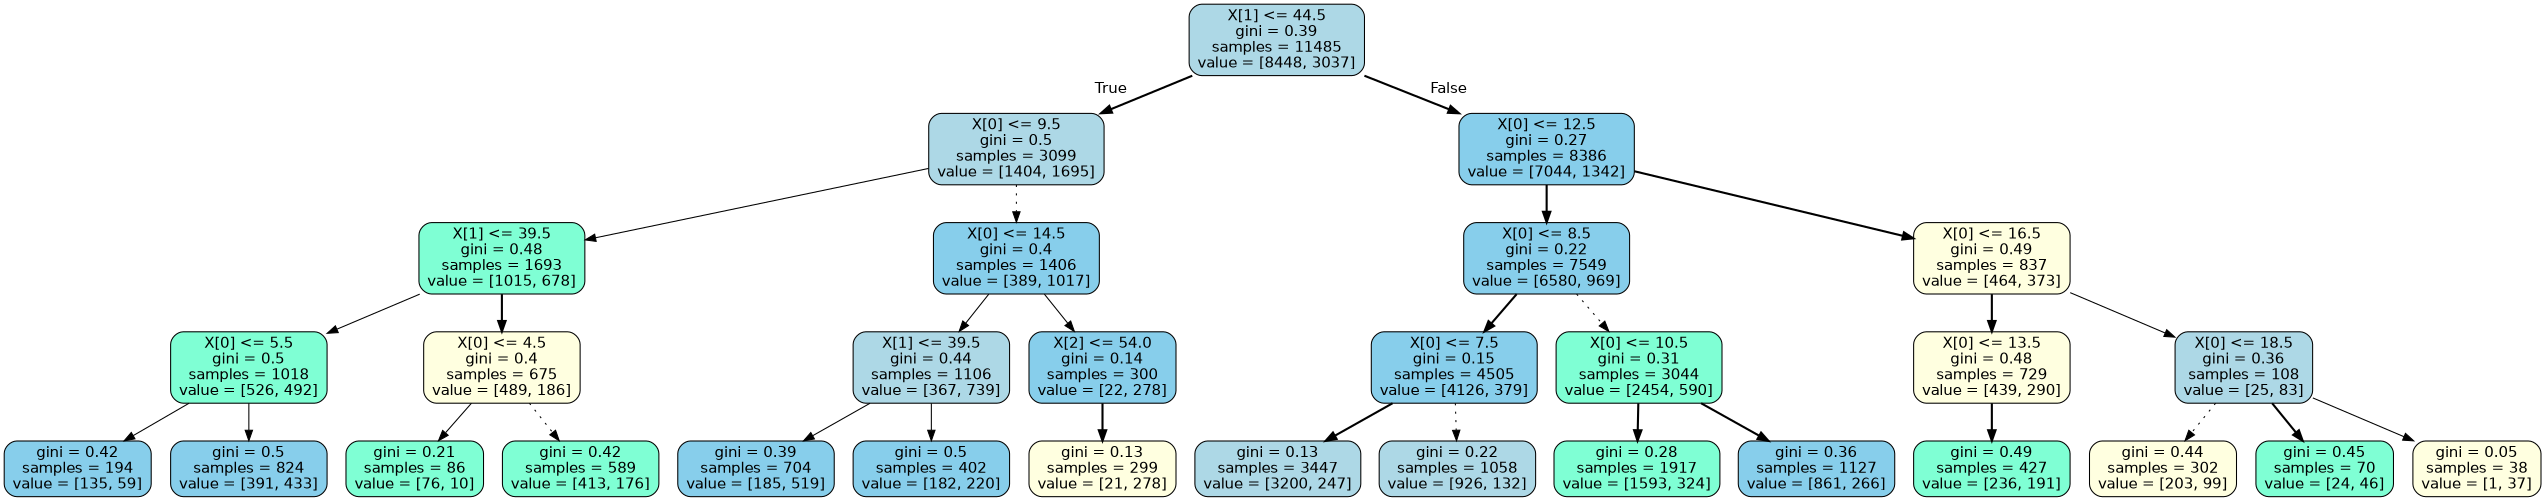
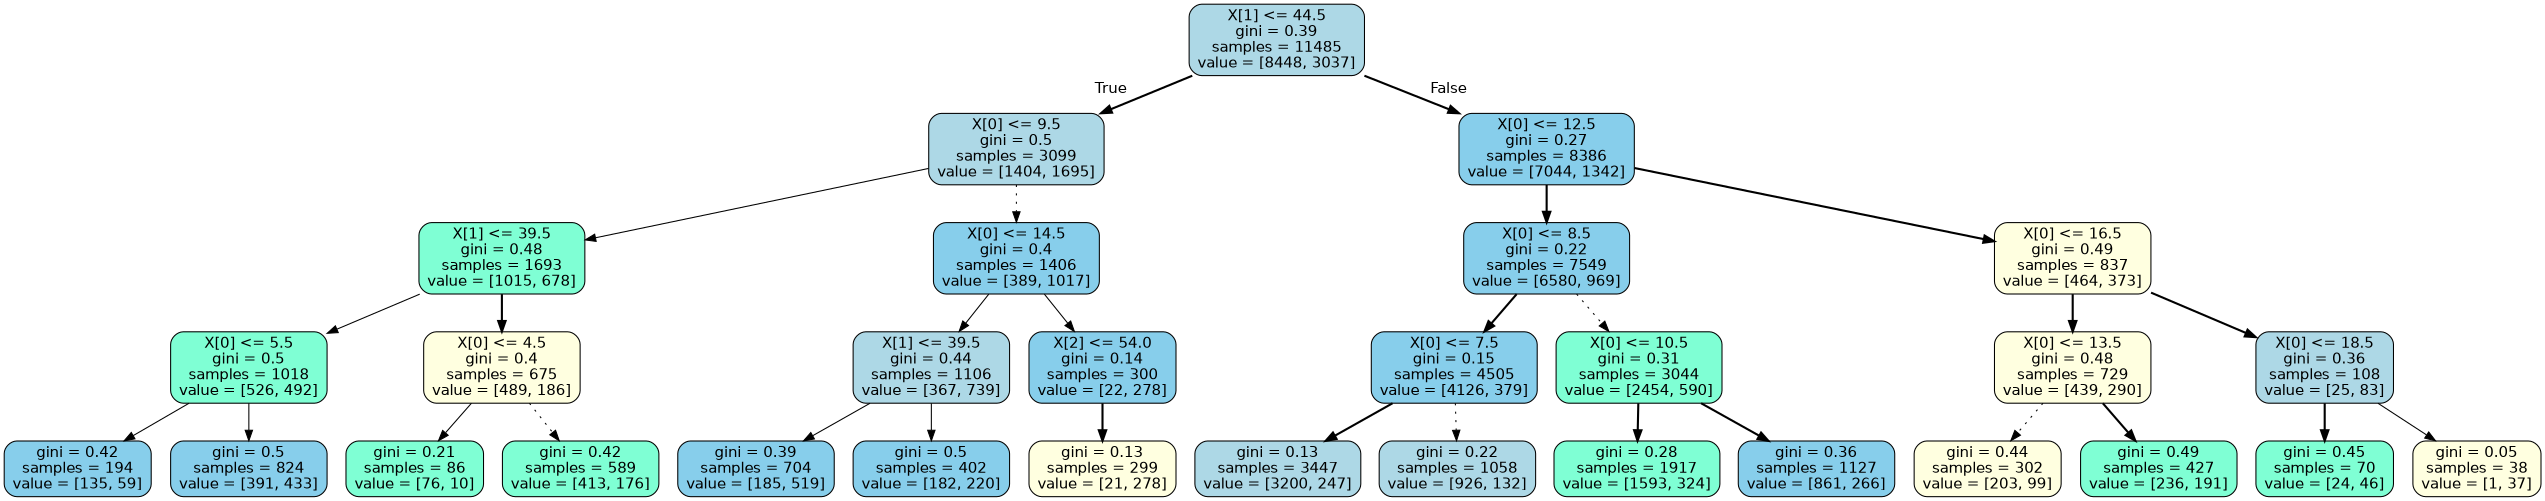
edge "X[0] <= 16.5 gini = 0.49 samples = 837 value = [464, 373]" -> "X[0] <= 18.5 gini = 0.36 samples = 108 value = [25, 83]": style solid -> bold
edge "X[0] <= 18.5 gini = 0.36 samples = 108 value = [25, 83]" -> "gini = 0.44 samples = 302 value = [203, 99]": now "X[0] <= 13.5 gini = 0.48 samples = 729 value = [439, 290]" -> "gini = 0.44 samples = 302 value = [203, 99]"
